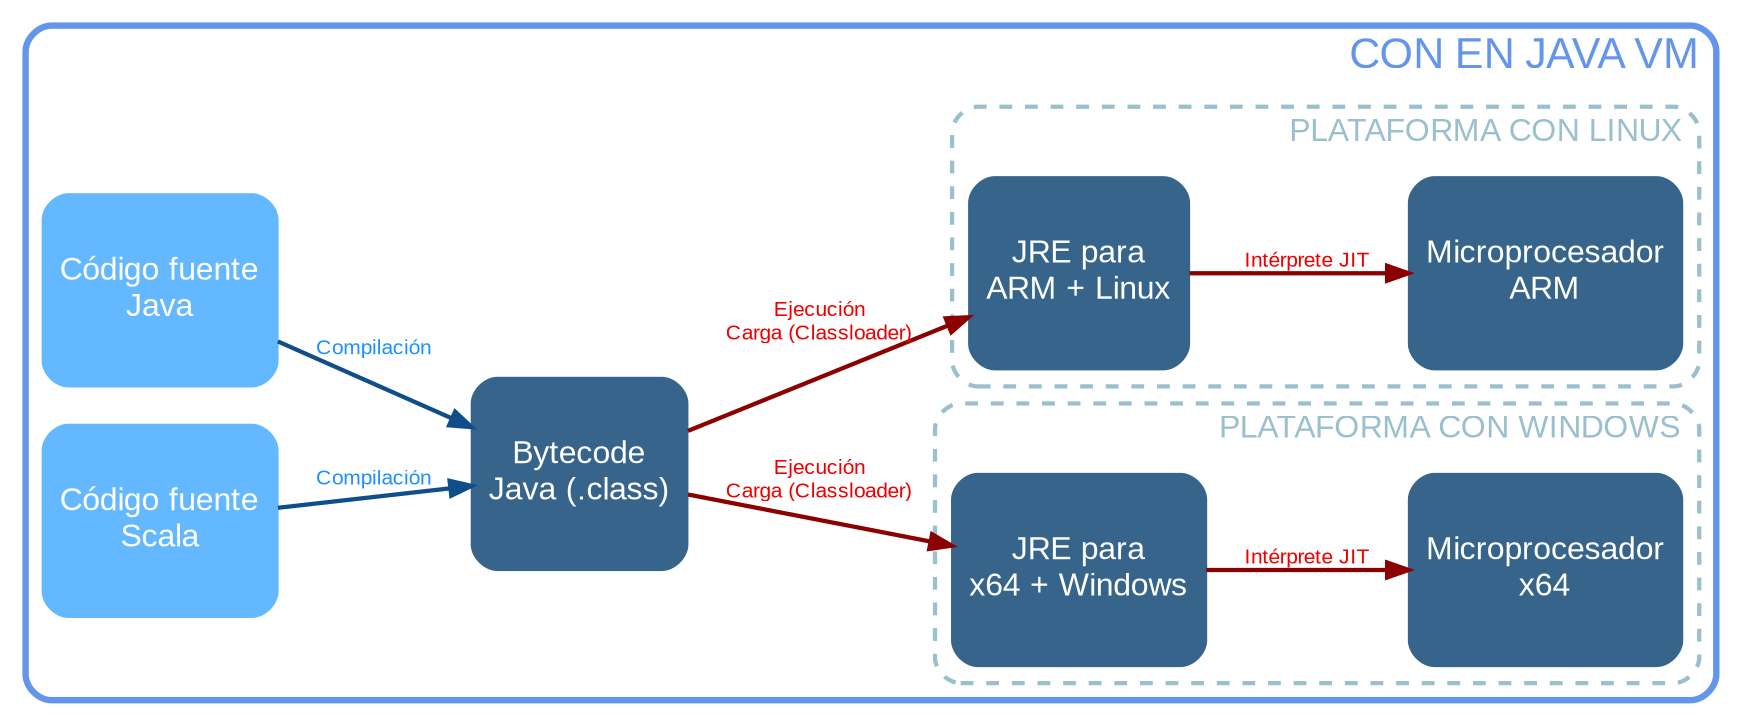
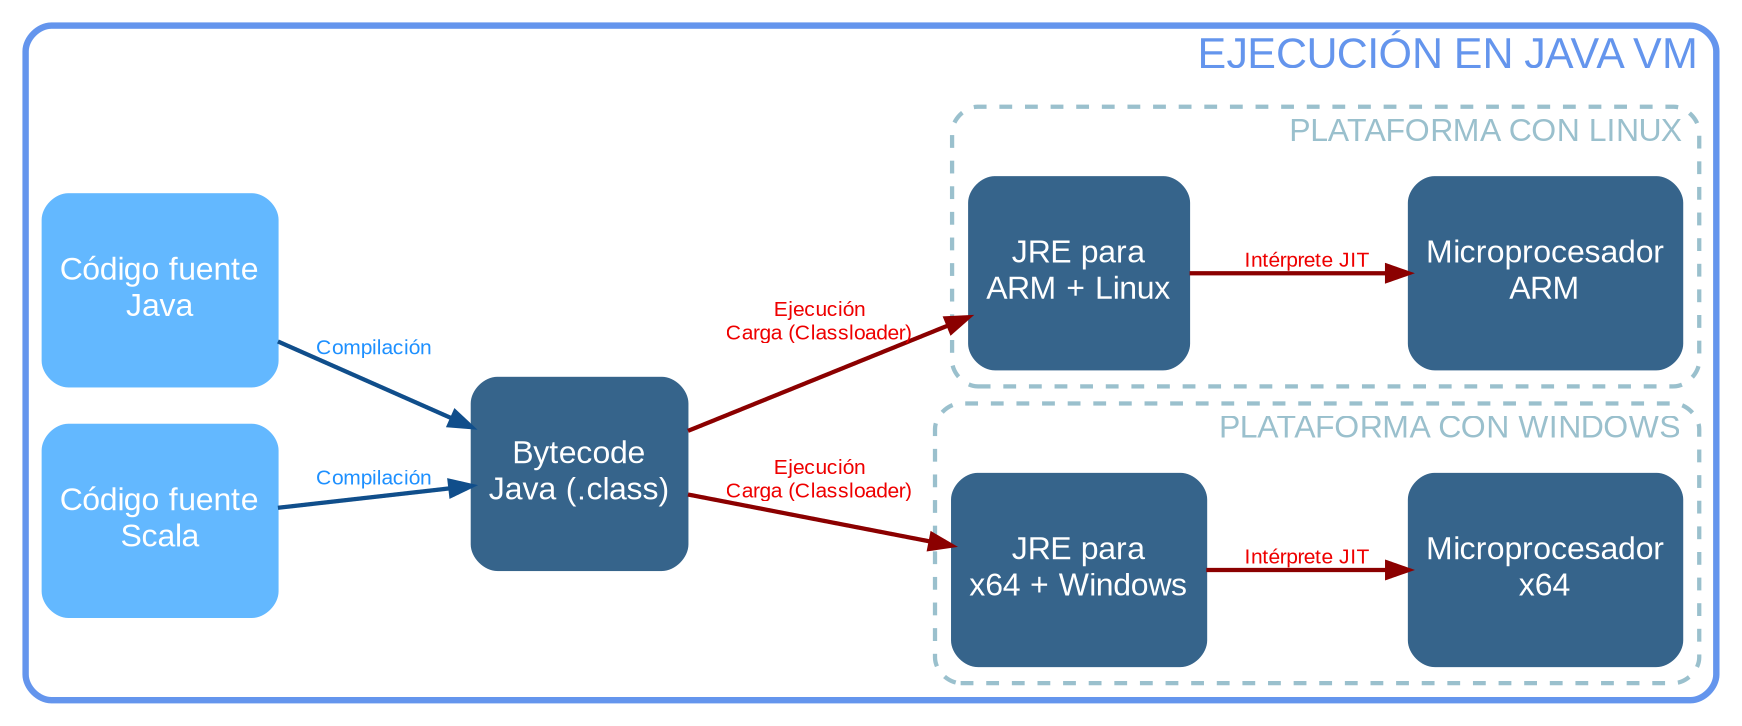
cluster "CON EN JAVA VM": label "CON EN JAVA VM" -> "EJECUCIÓN EN JAVA VM"
